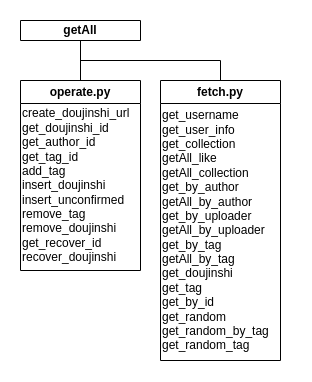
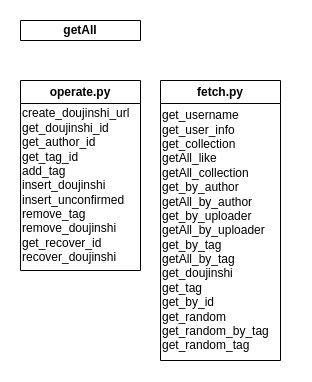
edge "getAll" -- "fetch.py": removed
edge "getAll" -- "operate.py": removed
